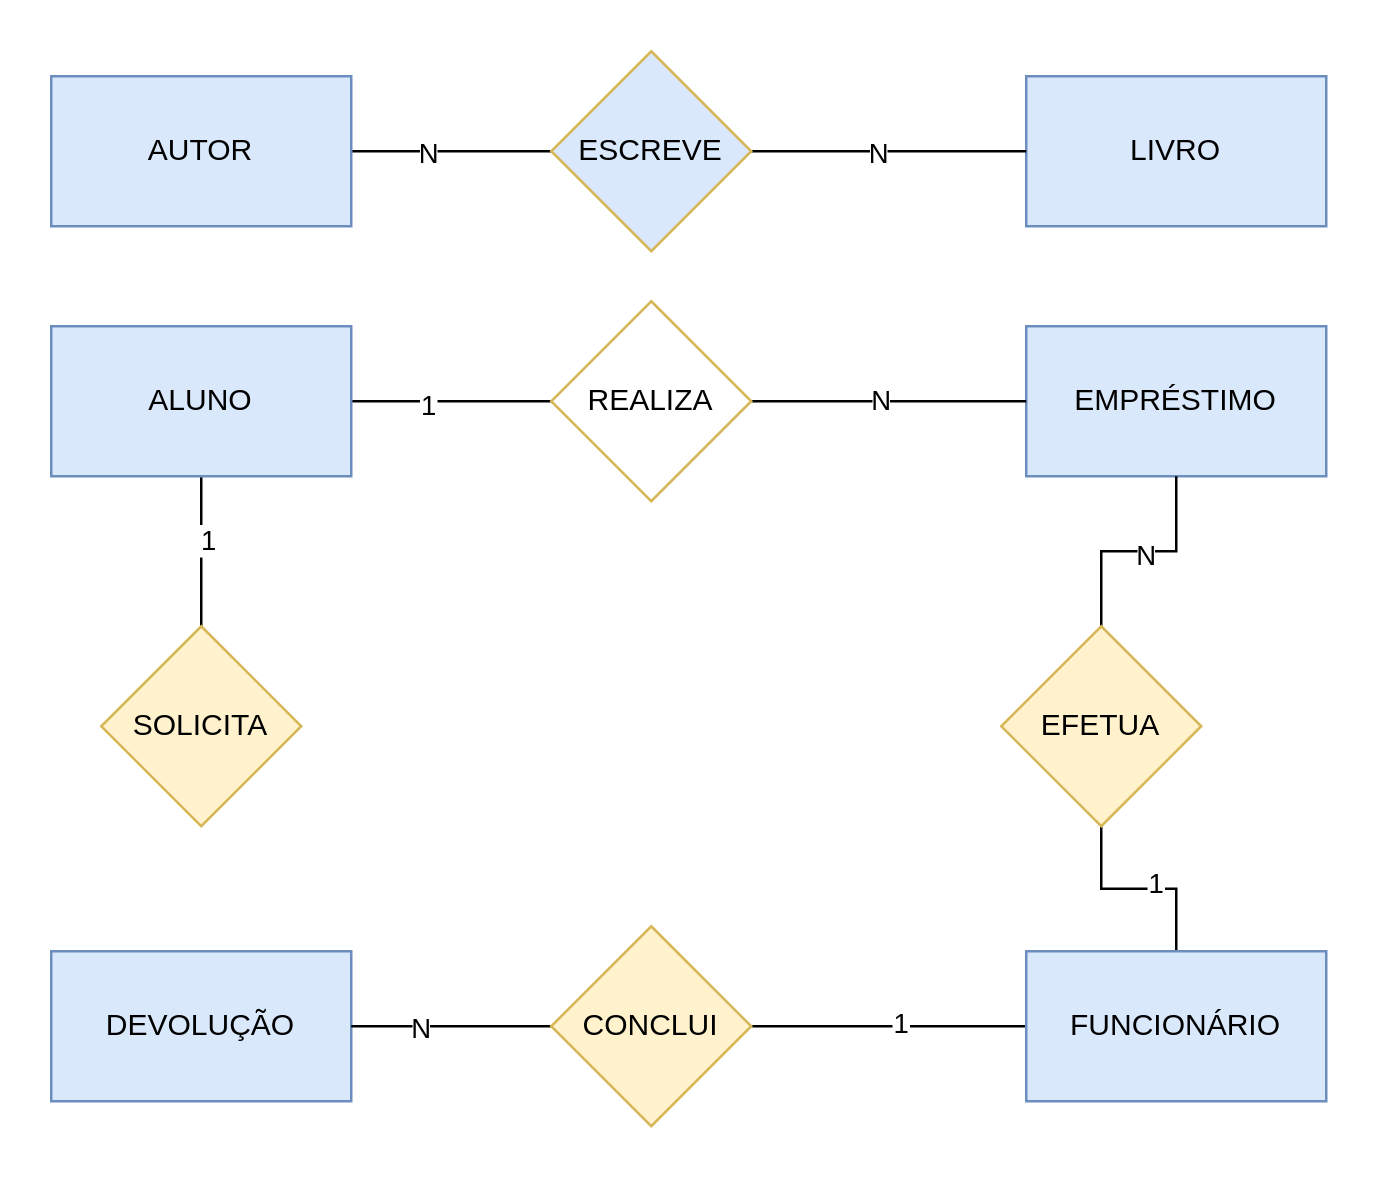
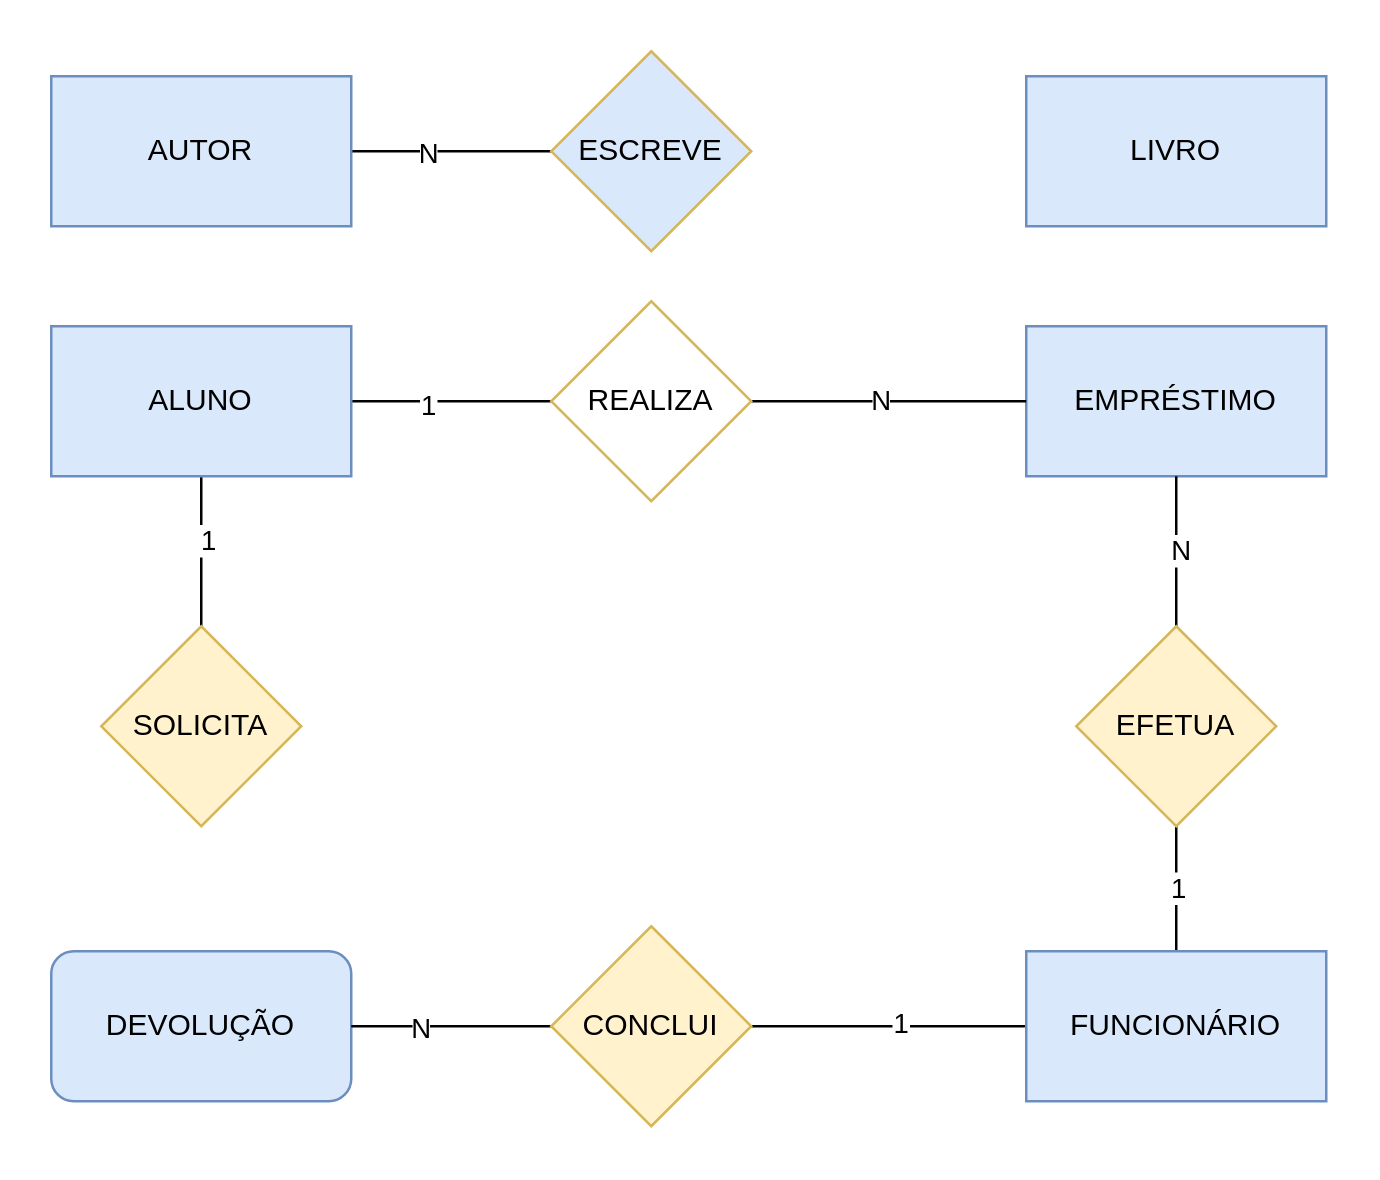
edge "ESCREVE" -- "LIVRO": removed, label "N"
node "EFETUA": moved (1101, 726) -> (1176, 726)
node "DEVOLUÇÃO": shape rectangle -> rounded rectangle
